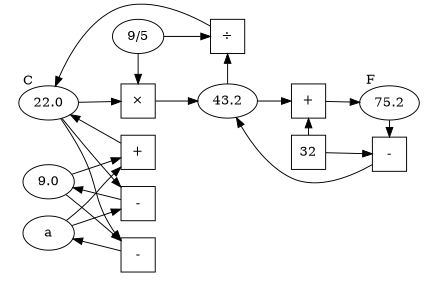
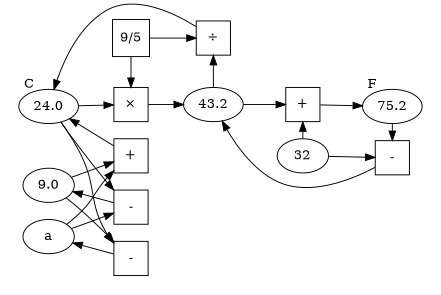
node "9/5": shape ellipse -> square
node "22.0": label "22.0" -> "24.0"
node "32": shape square -> ellipse
